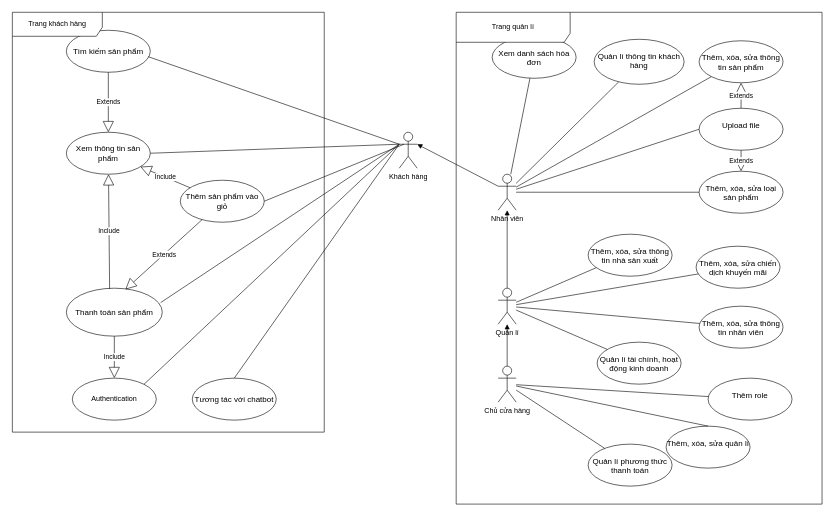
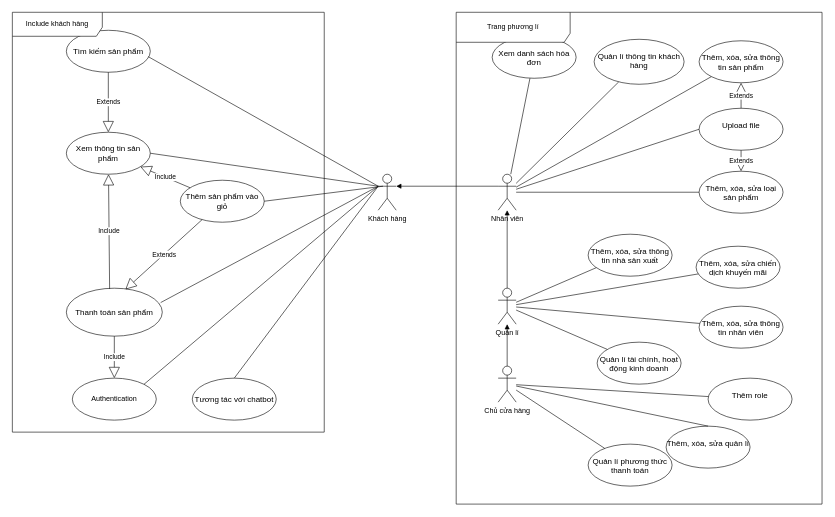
node "Trang khách hàng": label "Trang khách hàng" -> "Include khách hàng"
node "Trang quản lí": label "Trang quản lí" -> "Trang phương lí"
node "Khách hàng": moved (408, 150) -> (387, 192)
